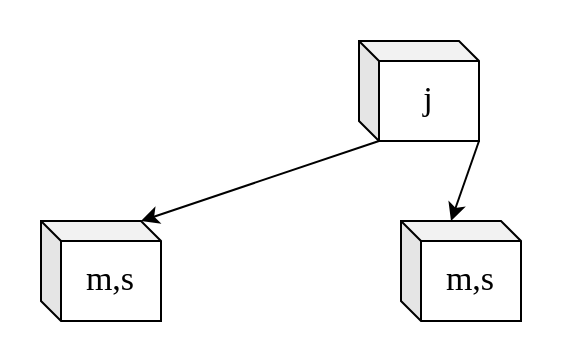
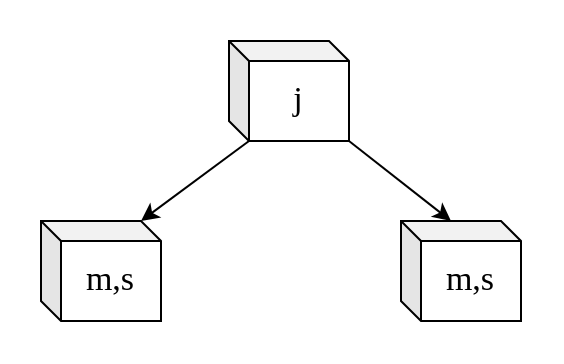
node "j": moved (419, 91) -> (289, 91)
